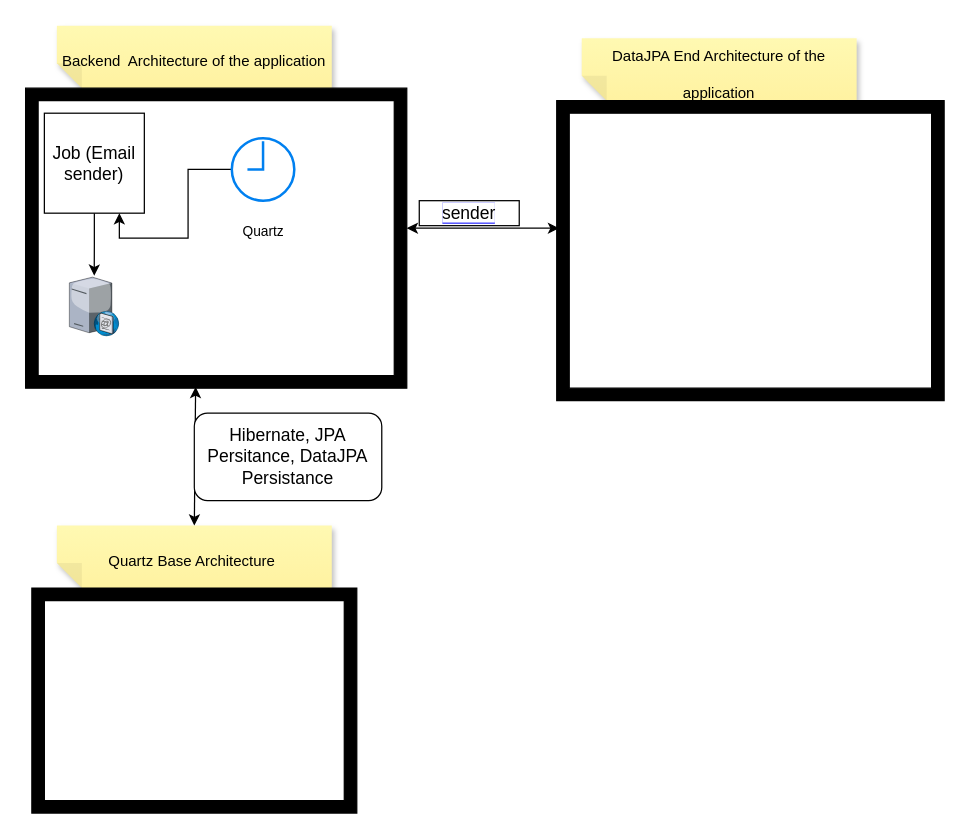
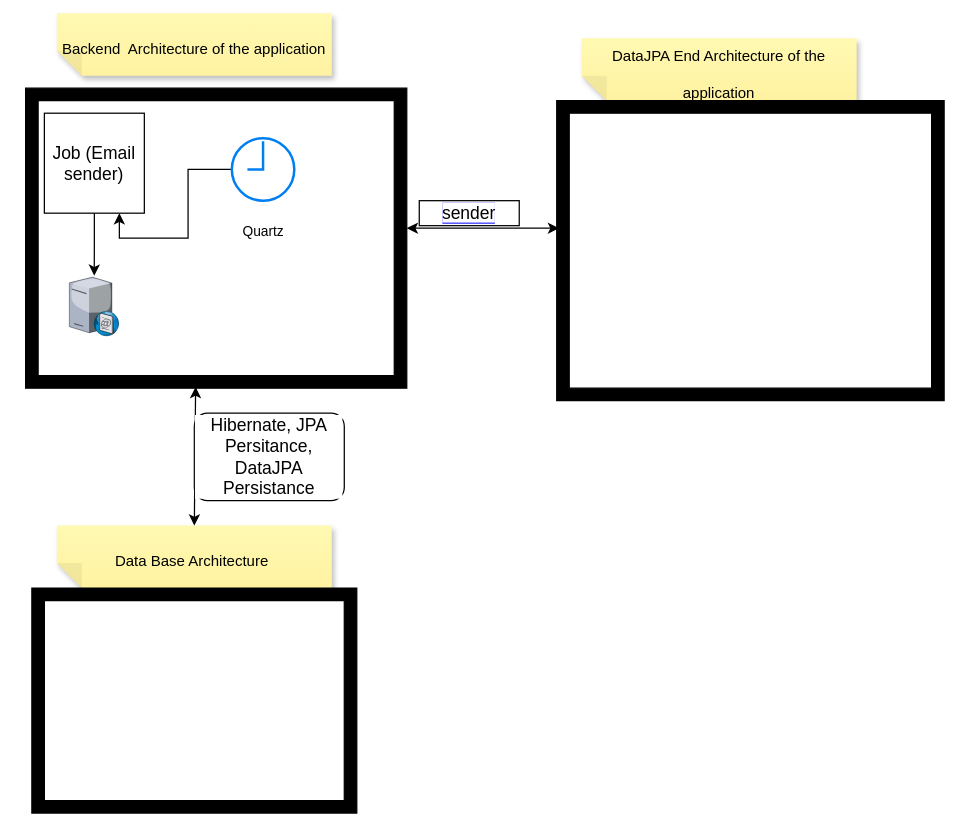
node "Backend Architecture of the application": moved (194, 57) -> (194, 44)
node "Hibernate, JPA Persitance, DataJPA Persistance": size 188x88 -> 150x88
node "Quartz Base Architecture": label "Quartz Base Architecture" -> "Data Base Architecture"
